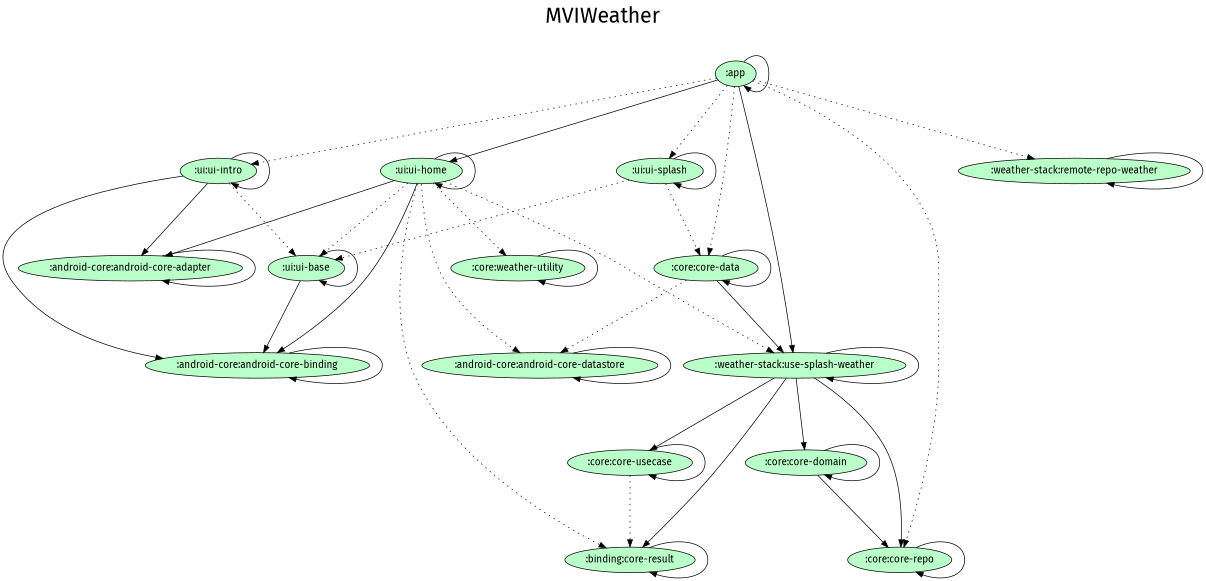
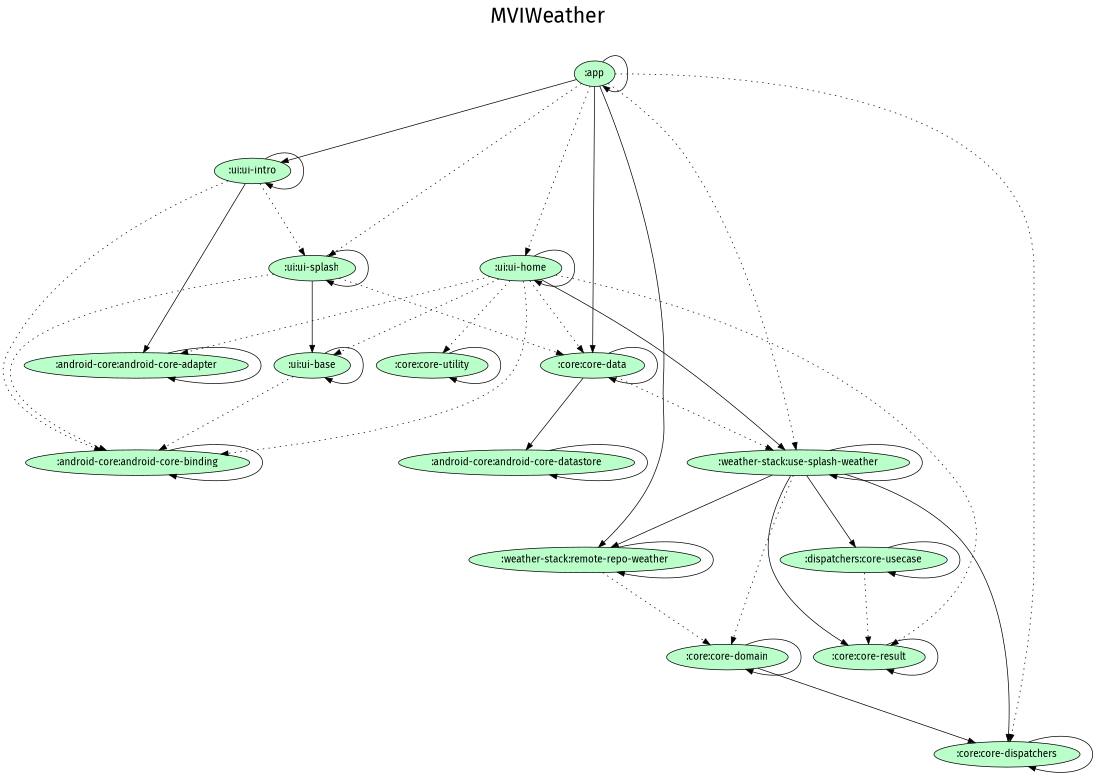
edge ":app" -> ":weather-stack:remote-repo-weather": style dotted -> solid
edge ":app" -> ":ui:ui-intro": style dotted -> solid
edge ":app" -> ":ui:ui-home": style solid -> dotted
edge ":app" -> ":core:core-data": style dotted -> solid
edge ":app" -> ":weather-stack:use-splash-weather": style solid -> dotted
edge ":ui:ui-intro" -> ":ui:ui-base": now ":ui:ui-intro" -> ":ui:ui-splash"
edge ":ui:ui-home" -> ":android-core:android-core-adapter": style solid -> dotted
edge ":ui:ui-splash" -> ":ui:ui-base": style dotted -> solid
edge ":ui:ui-intro" -> ":android-core:android-core-binding": style solid -> dotted
edge ":ui:ui-home" -> ":weather-stack:use-splash-weather": style dotted -> solid
node ":core:weather-utility": label ":core:weather-utility" -> ":core:core-utility"
edge ":ui:ui-home" -> ":android-core:android-core-binding": style solid -> dotted
edge ":ui:ui-home" -> ":android-core:android-core-datastore": now ":ui:ui-home" -> ":core:core-data"
edge ":ui:ui-base" -> ":android-core:android-core-binding": style solid -> dotted
edge ":core:core-data" -> ":weather-stack:use-splash-weather": style solid -> dotted
edge ":core:core-data" -> ":android-core:android-core-datastore": style dotted -> solid
edge ":ui:ui-splash" -> ":android-core:android-core-binding": added
edge ":weather-stack:use-splash-weather" -> ":core:core-domain": style solid -> dotted
node ":core:core-usecase": label ":core:core-usecase" -> ":dispatchers:core-usecase"
edge ":weather-stack:use-splash-weather" -> ":weather-stack:remote-repo-weather": added
node ":binding:core-result": label ":binding:core-result" -> ":core:core-result"
node ":core:core-repo": label ":core:core-repo" -> ":core:core-dispatchers"
edge ":weather-stack:remote-repo-weather" -> ":core:core-domain": added
